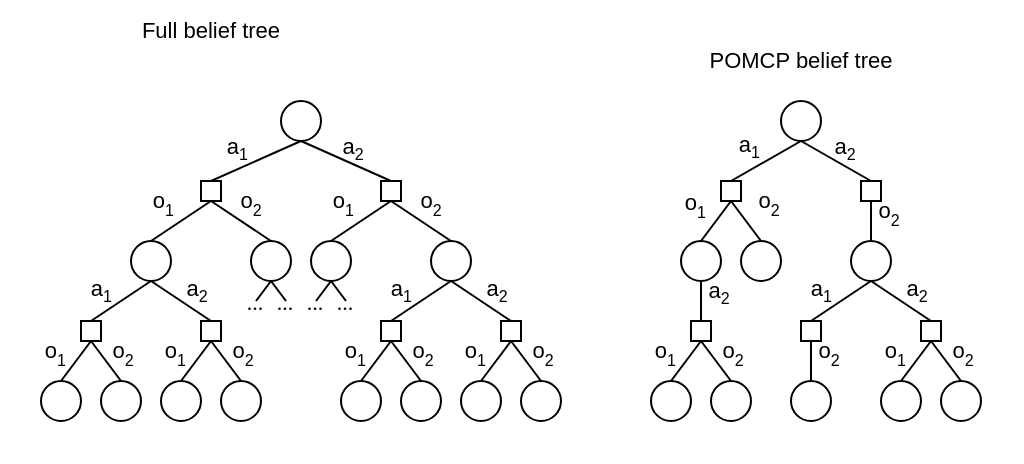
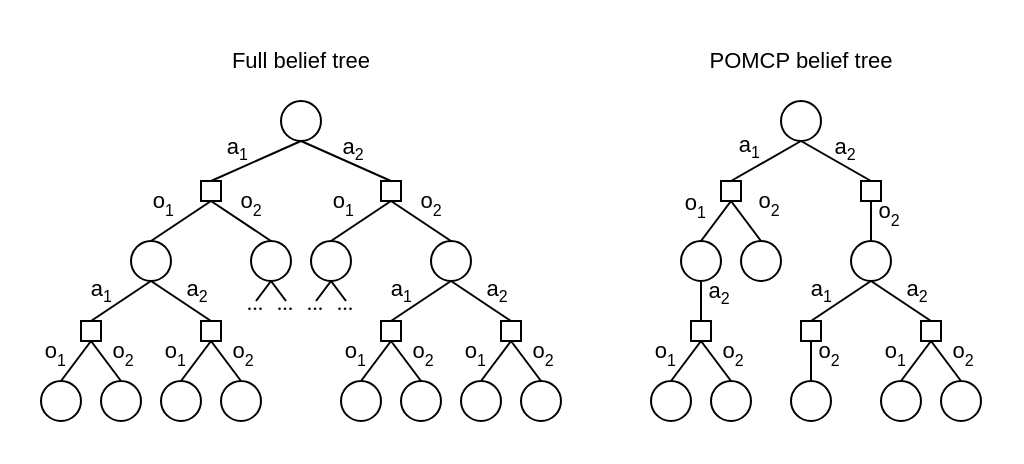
node "Full belief tree": moved (211, 31) -> (301, 61)
